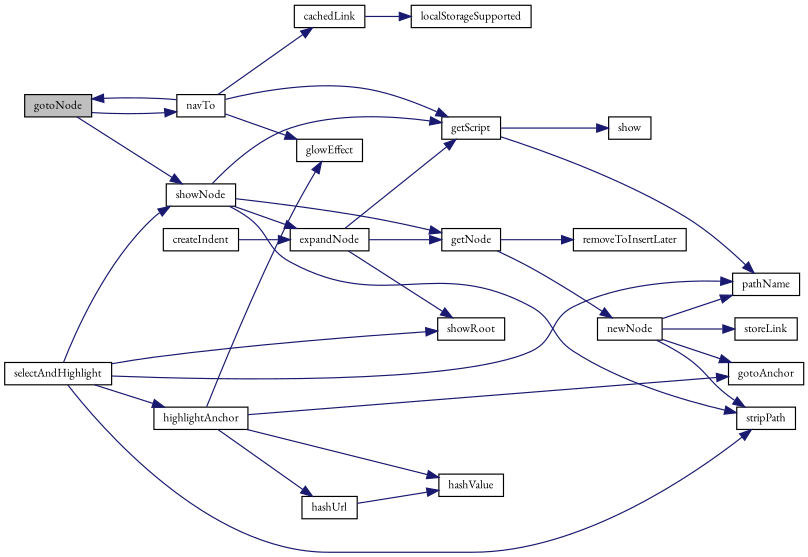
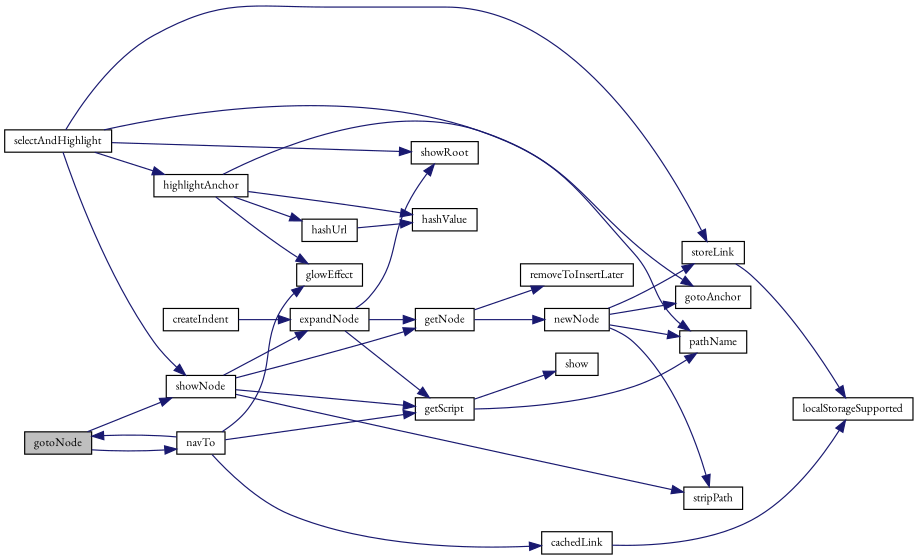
edge "storeLink" -> "localStorageSupported": added
edge "selectAndHighlight" -> "stripPath": now "selectAndHighlight" -> "storeLink"
